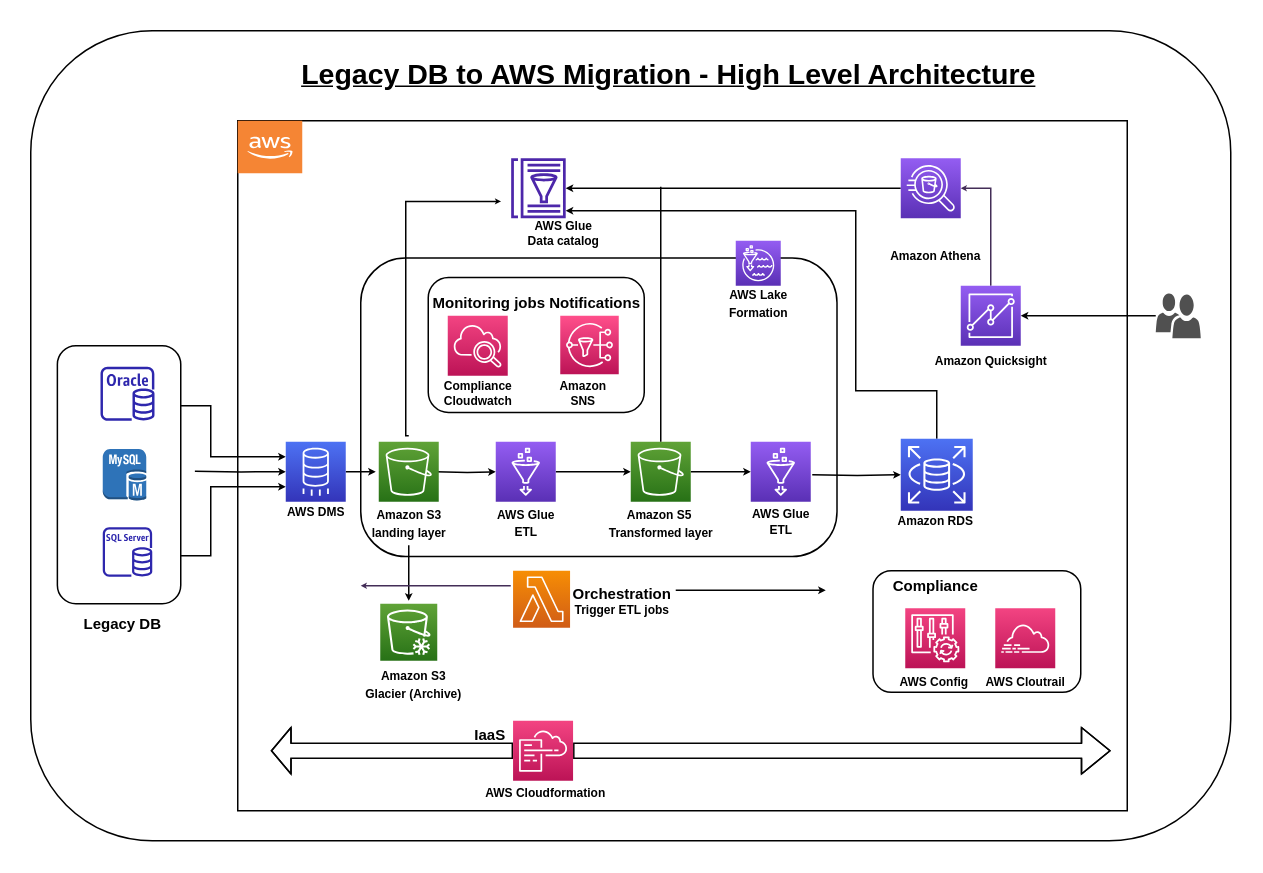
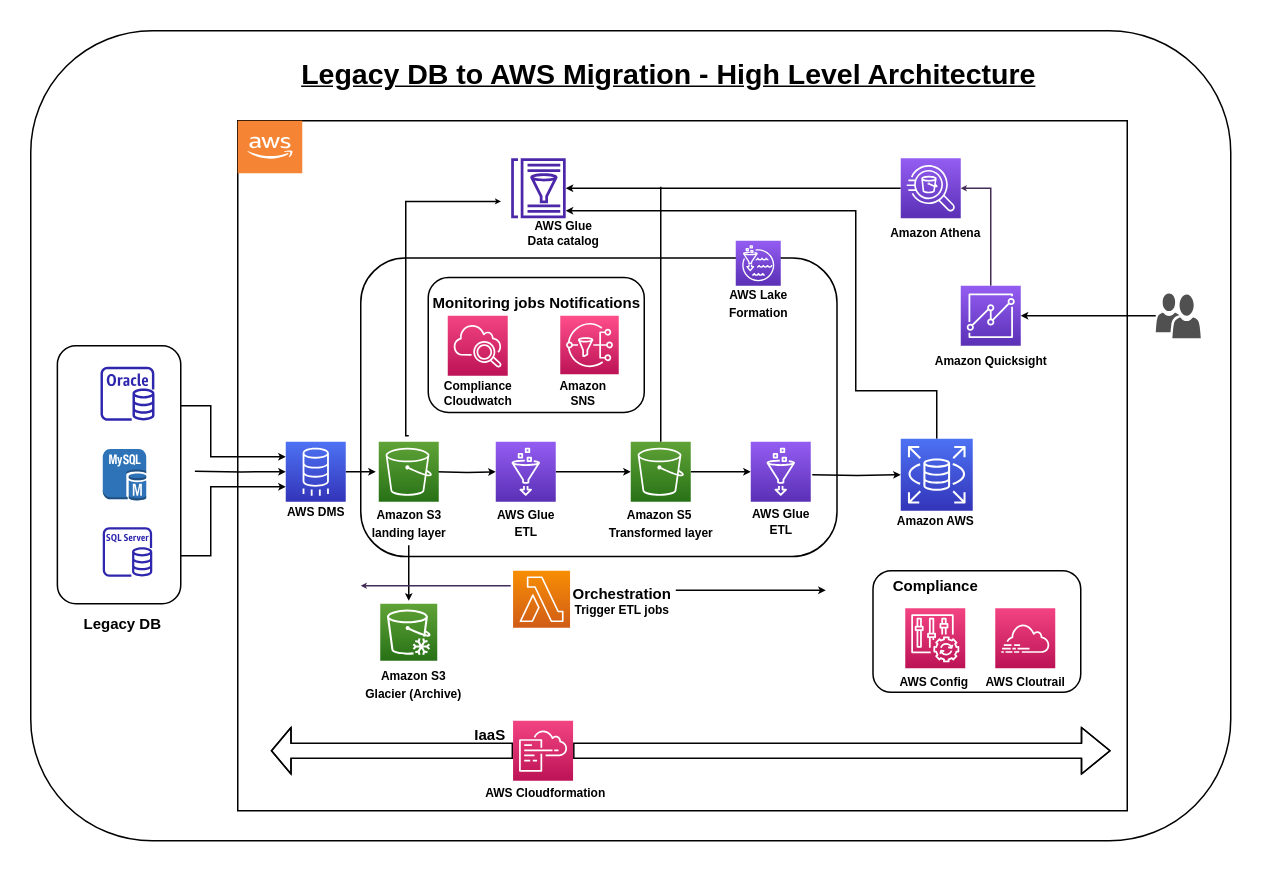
node "Amazon Athena": moved (935, 256) -> (935, 233)
node "Amazon RDS": label "Amazon RDS" -> "Amazon AWS"
